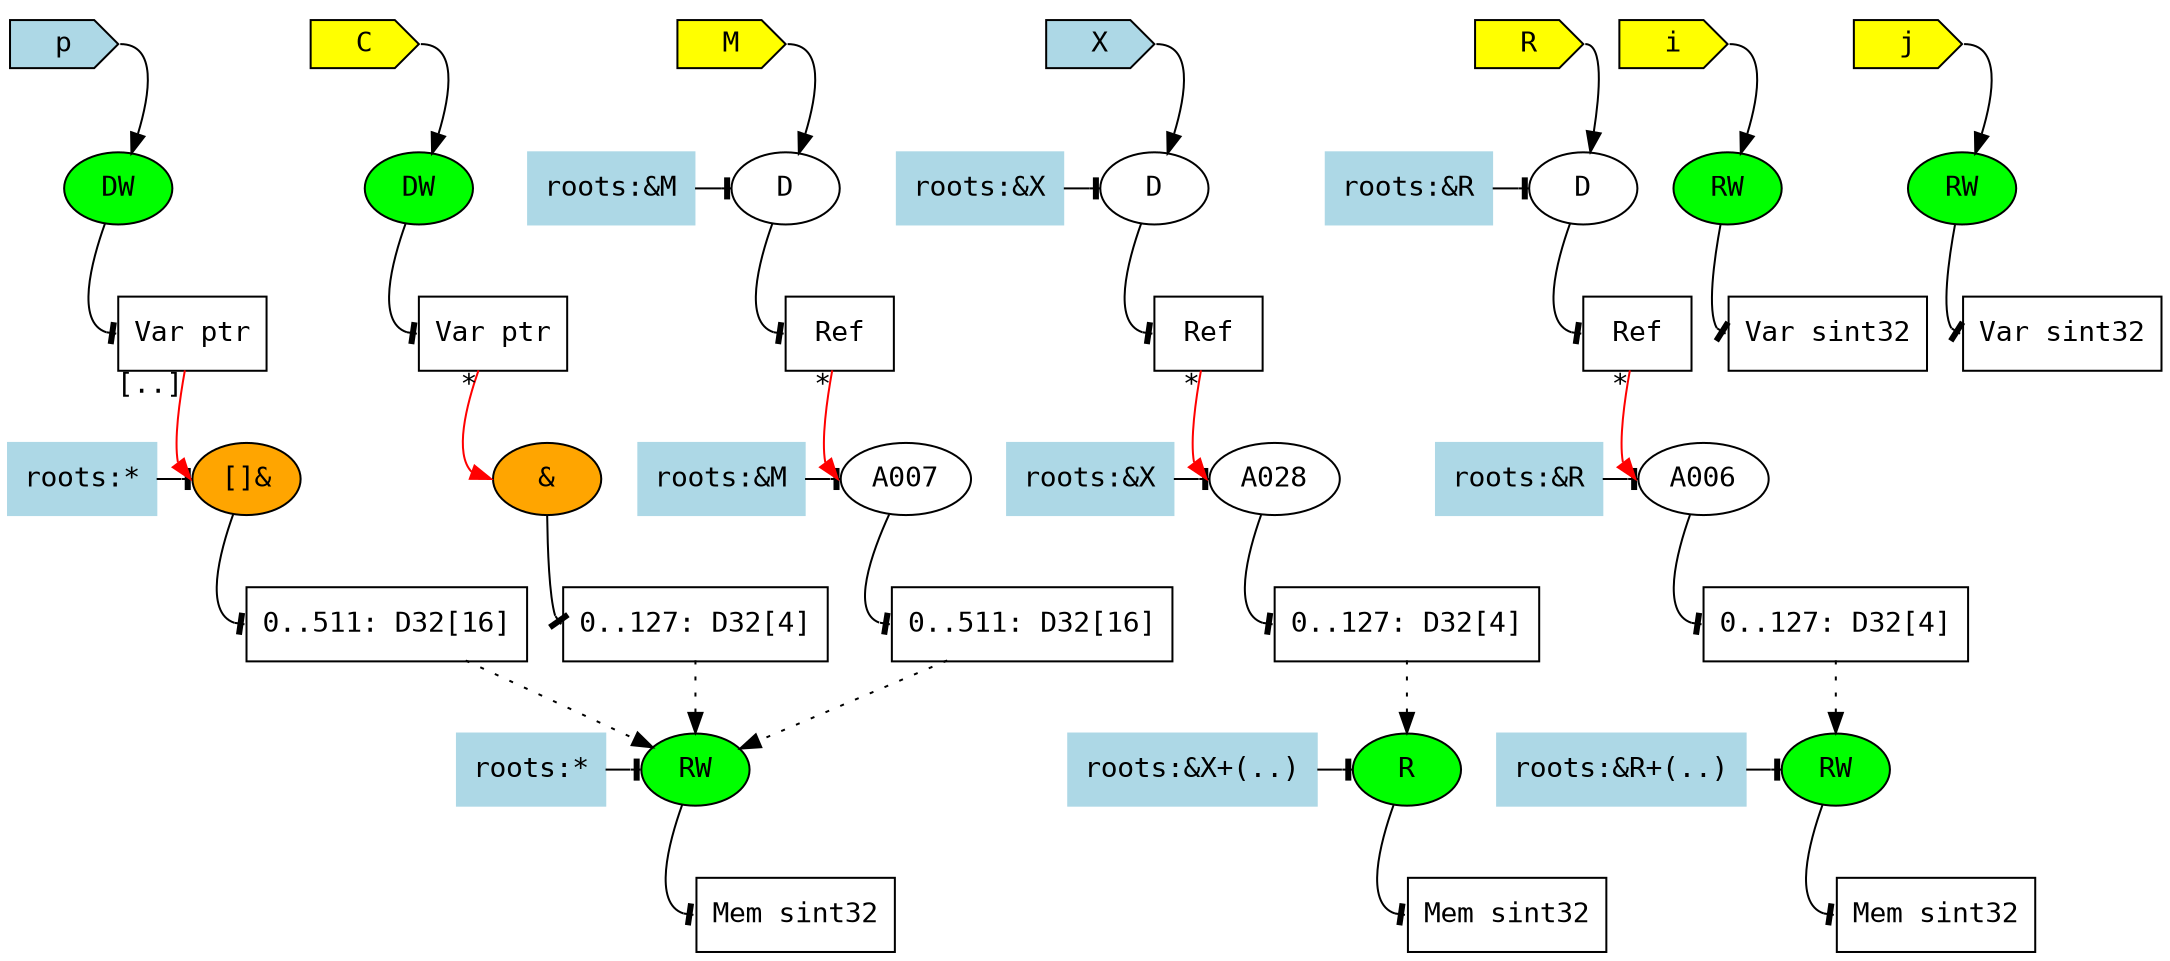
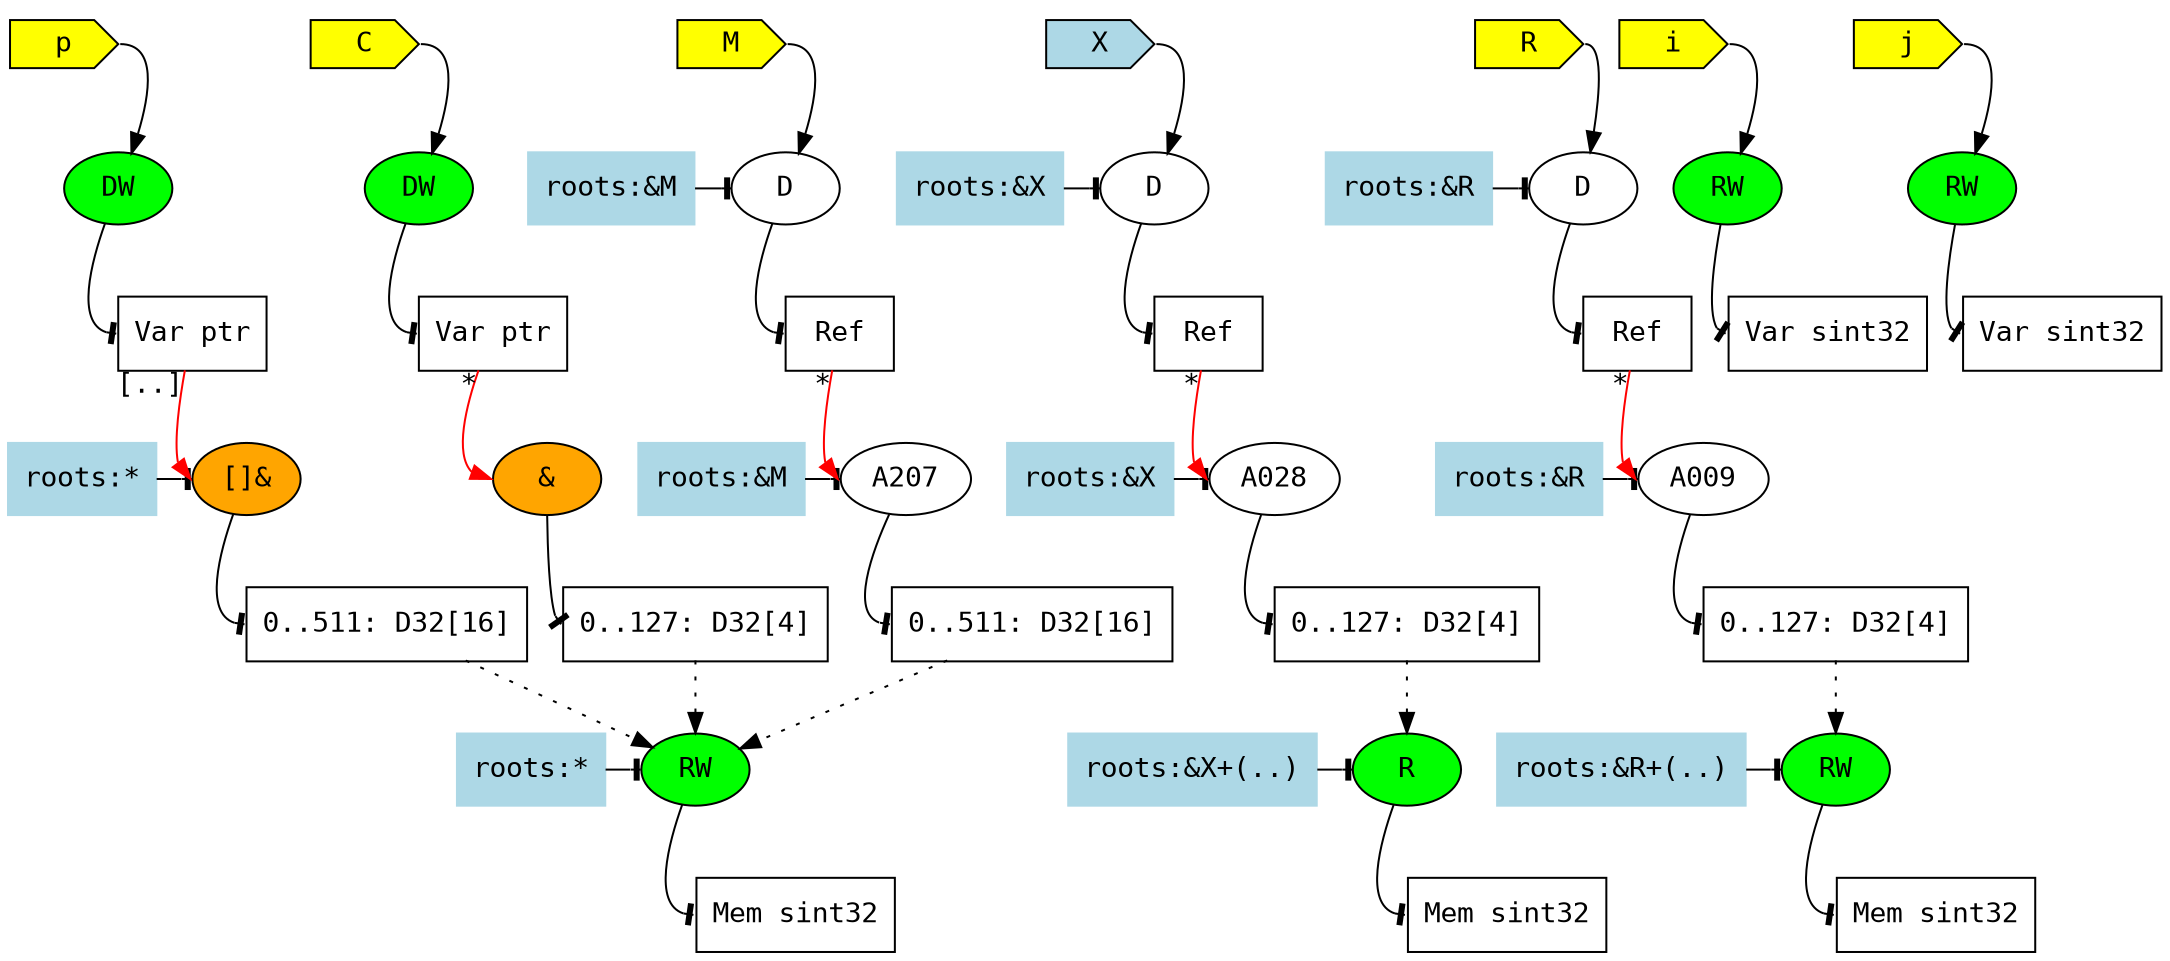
node "p": fillcolor lightblue -> yellow
node "A007": label "A007" -> "A207"
node "A006": label "A006" -> "A009"
